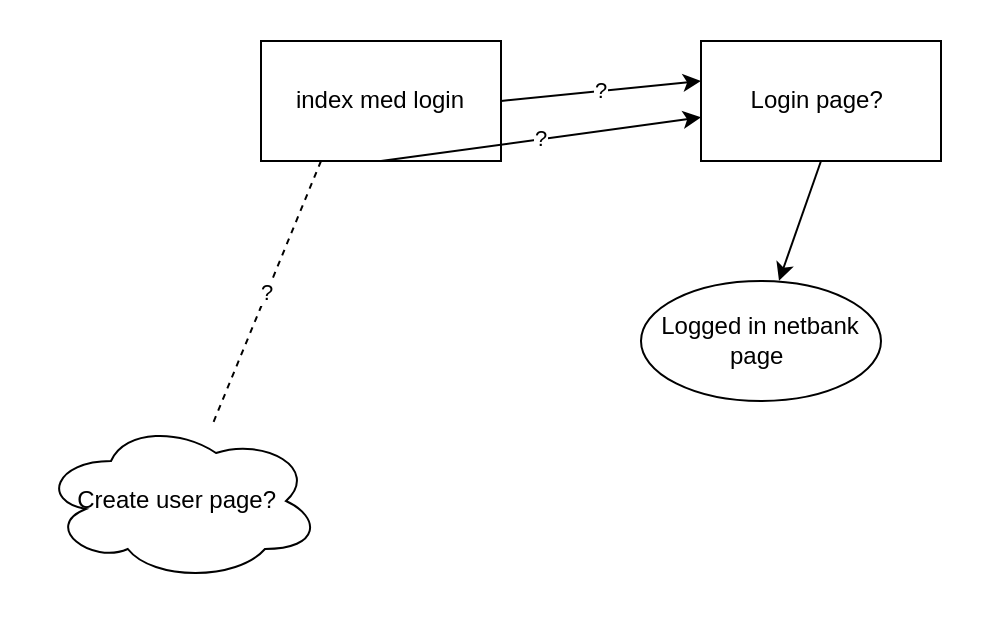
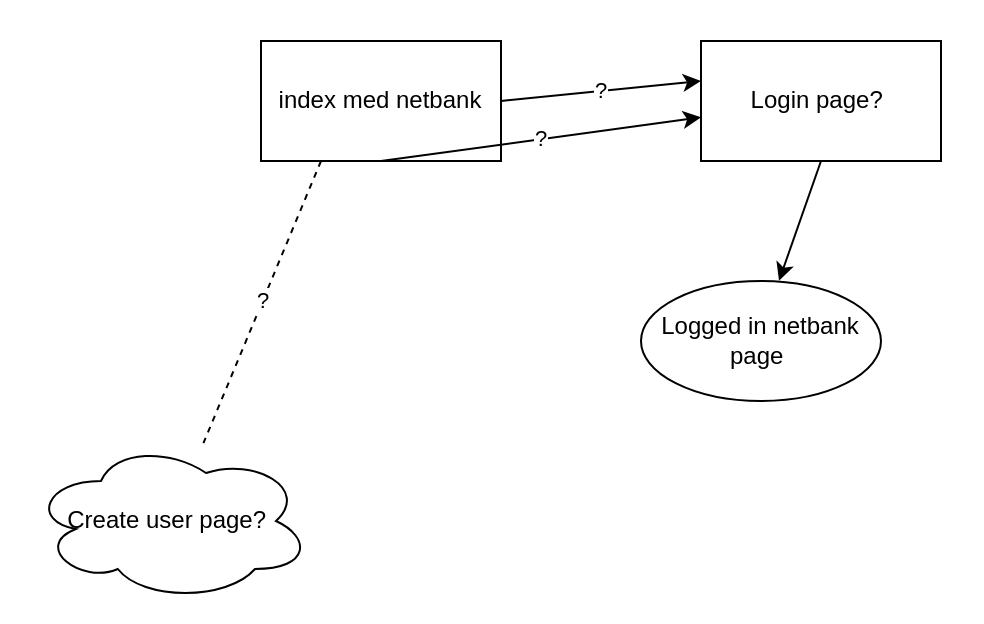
node "index med login": label "index med login" -> "index med netbank"
node "Create user page?": moved (181, 501) -> (171, 521)
